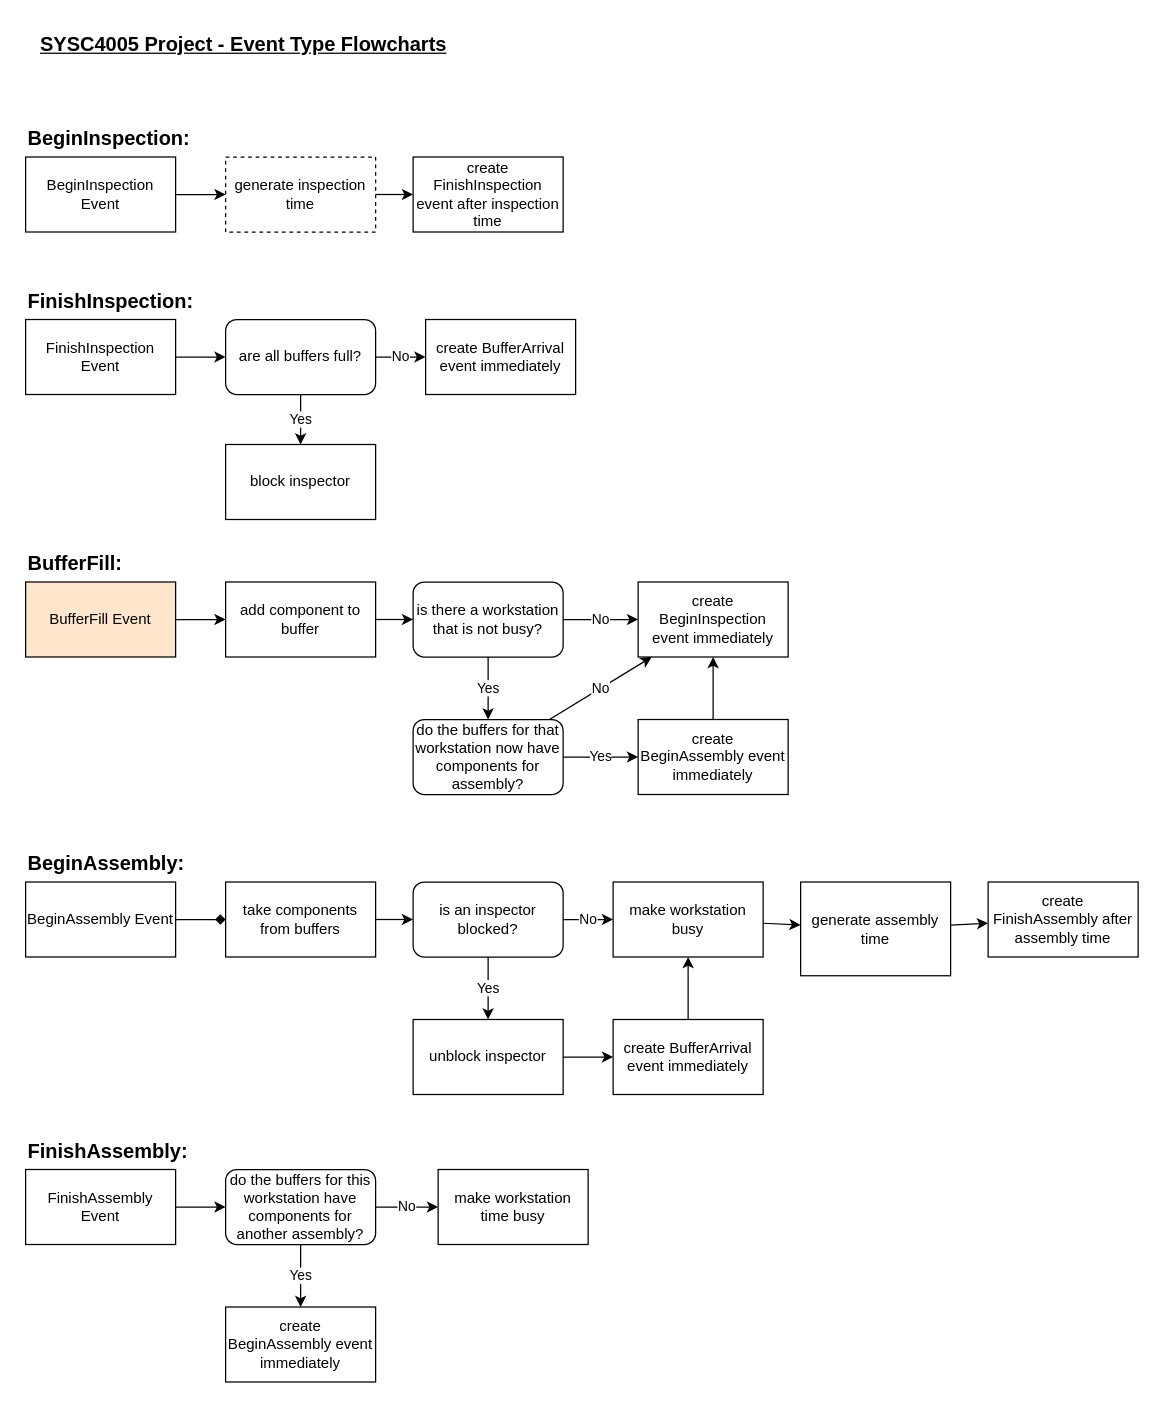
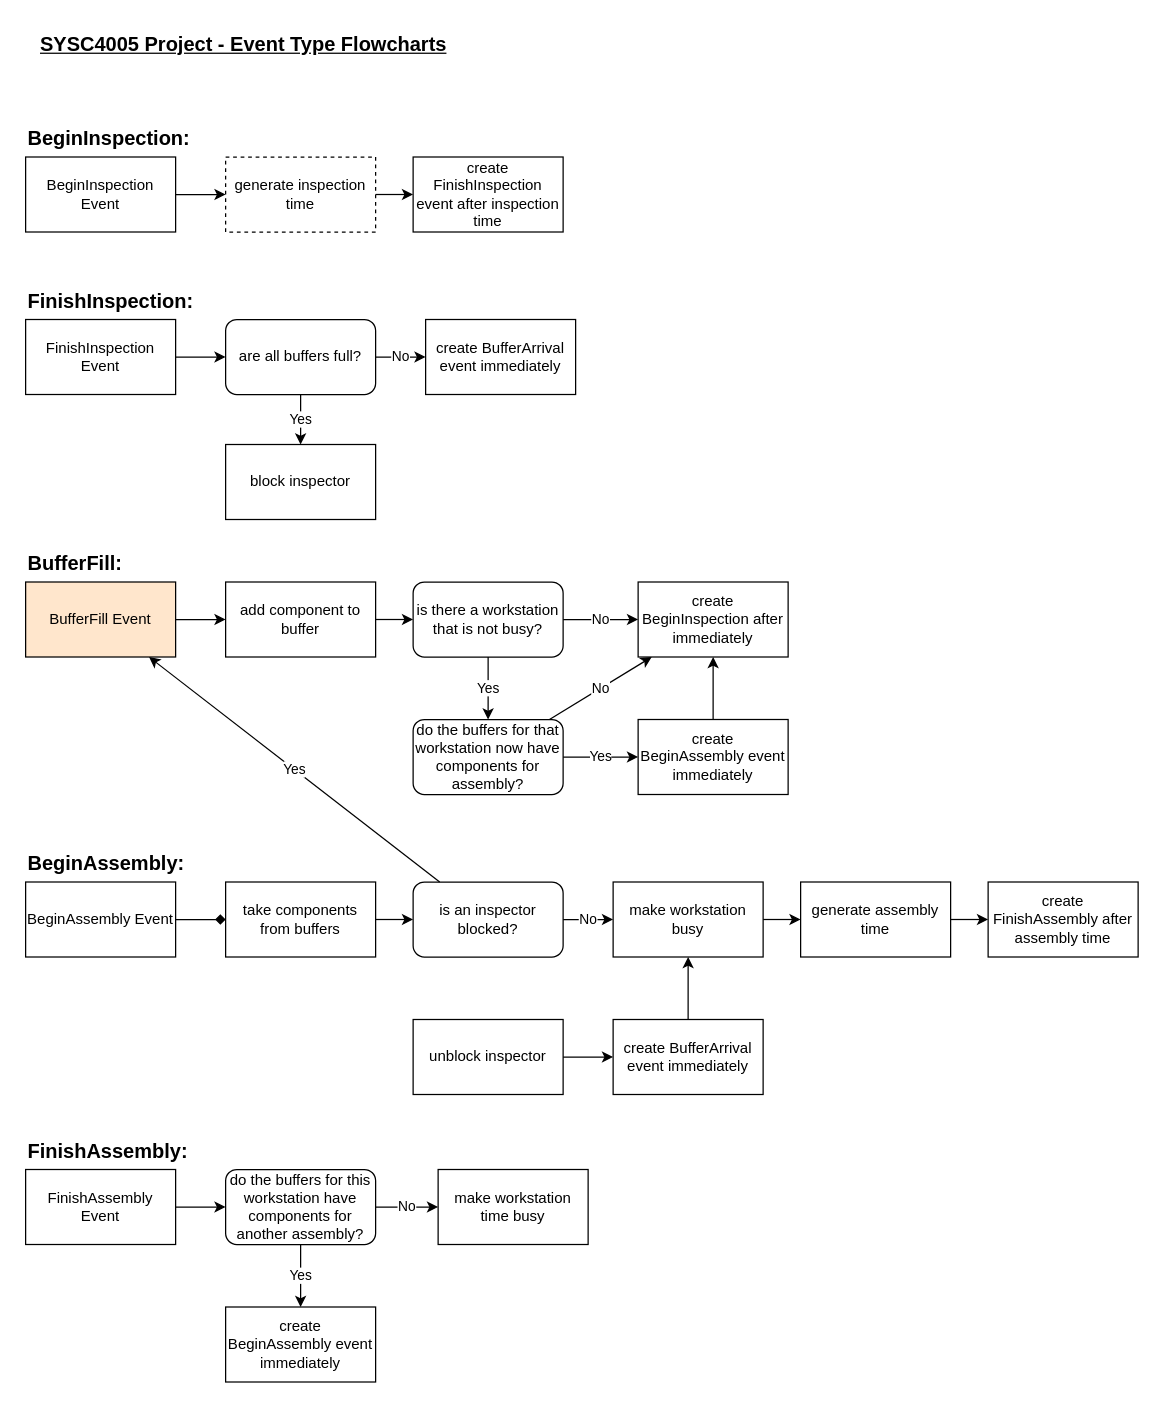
node "create BeginInspection event immediately": label "create BeginInspection event immediately" -> "create BeginInspection after immediately"
node "generate assembly time": size 150x94 -> 150x75
edge "is an inspector blocked?" -> "unblock inspector": now "is an inspector blocked?" -> "BufferFill Event"
